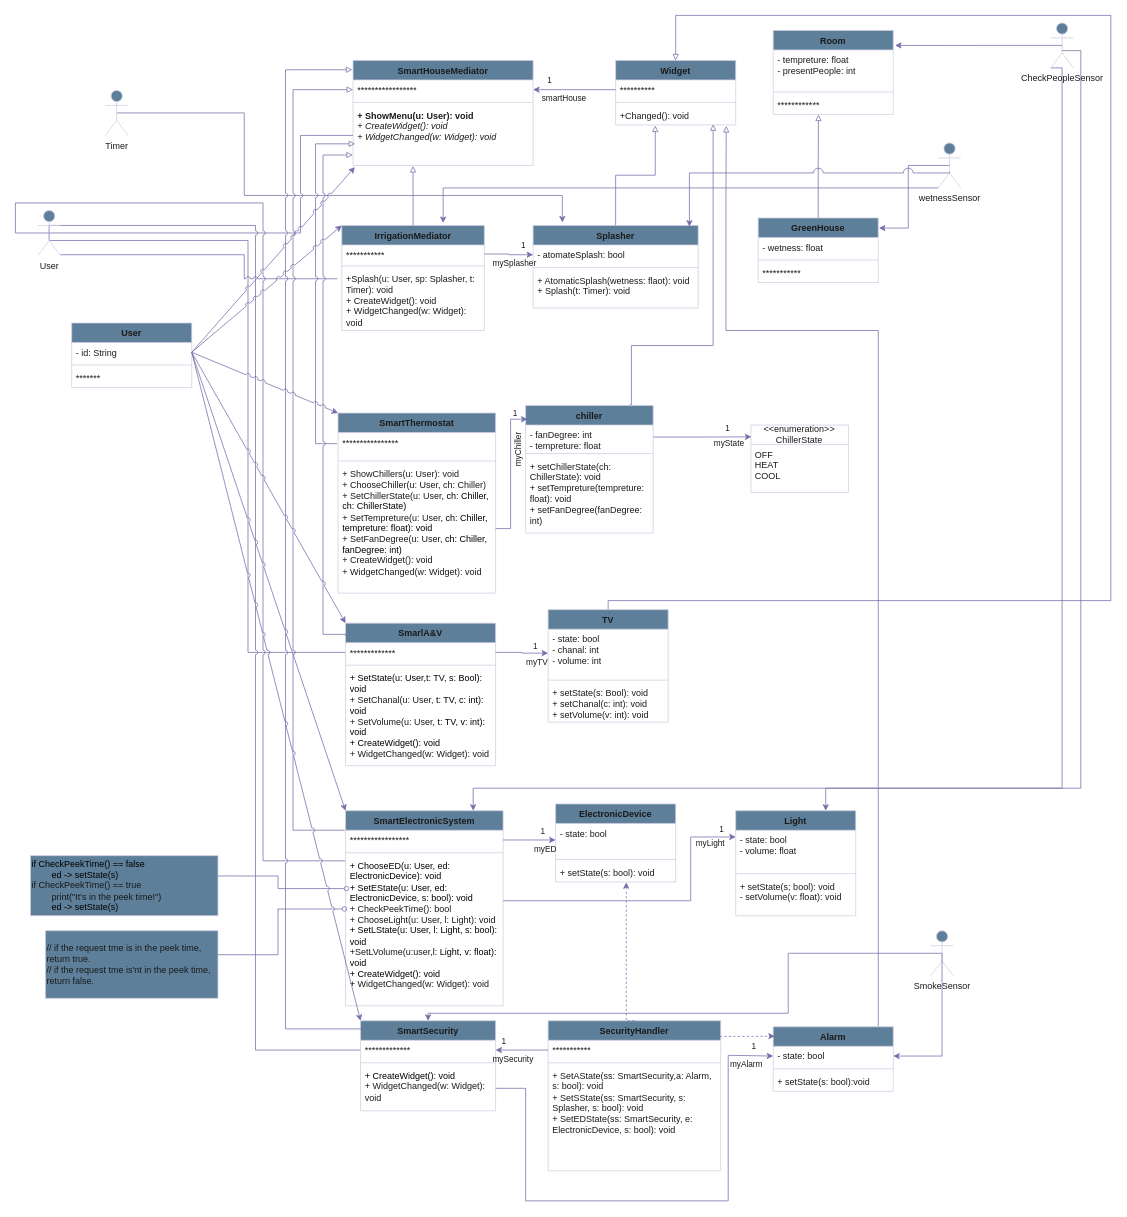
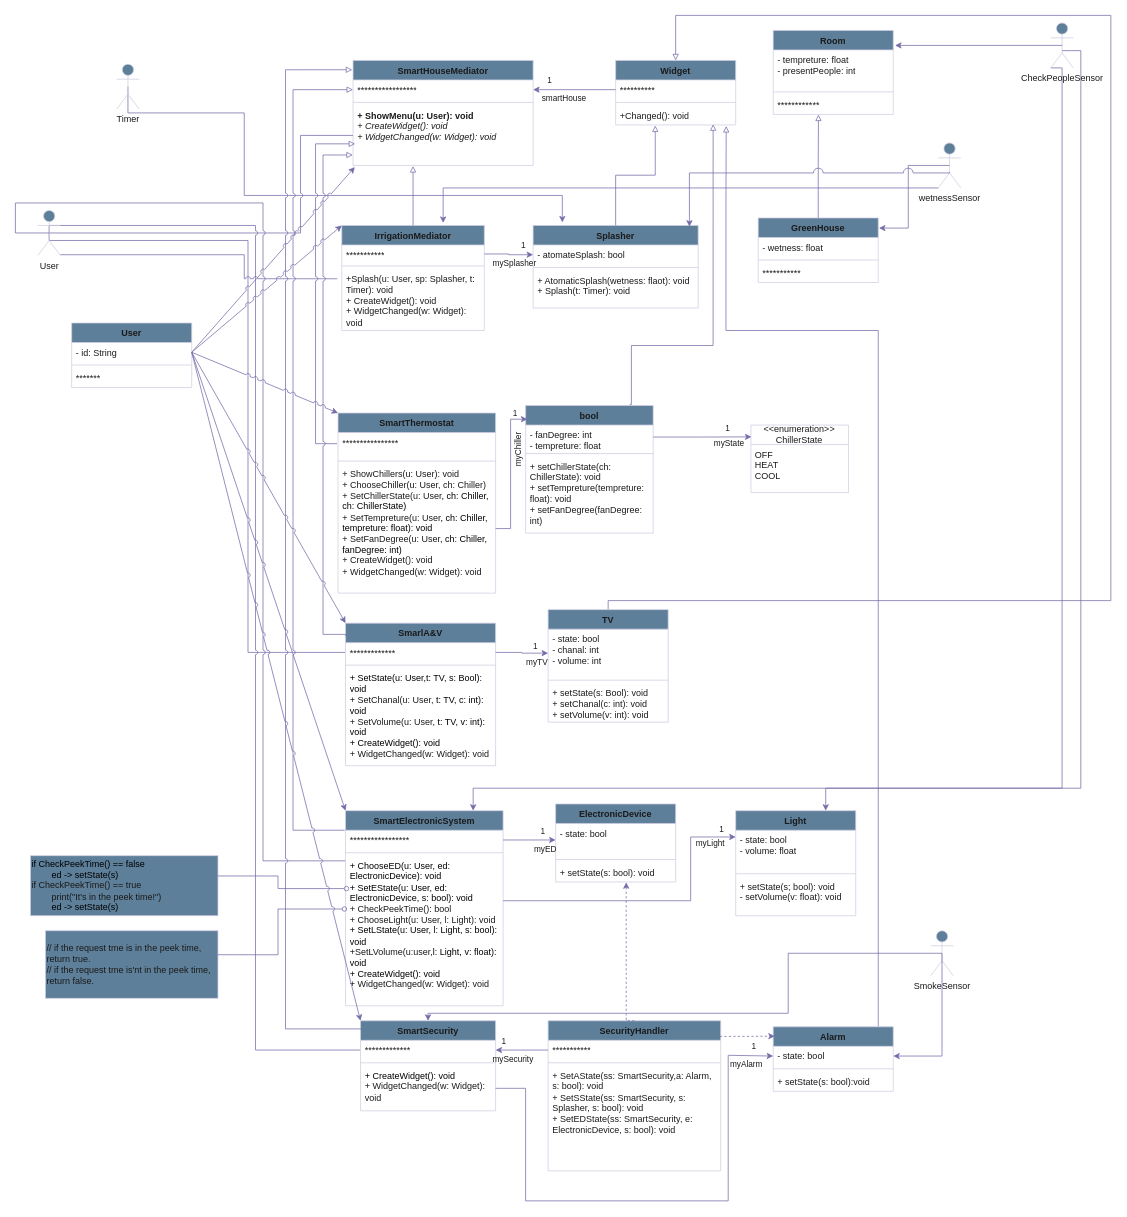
node "Timer": moved (117, 113) -> (128, 87)
node "chiller": label "chiller" -> "bool"
